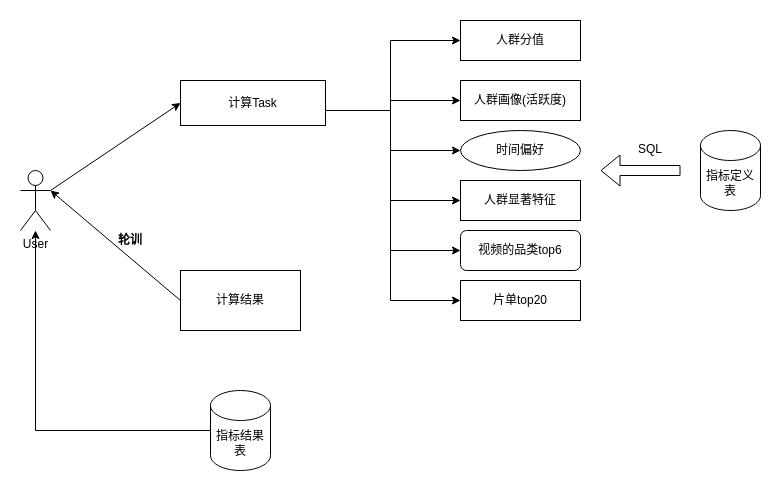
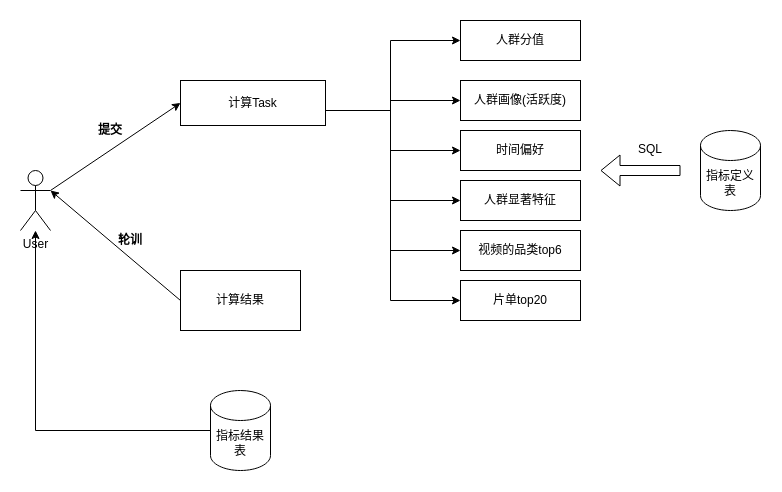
node "提交": added
node "时间偏好": shape ellipse -> rectangle
node "视频的品类top6": shape rounded rectangle -> rectangle
